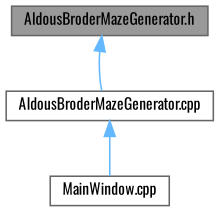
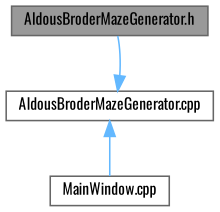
edge "AldousBroderMazeGenerator.cpp" -> "AldousBroderMazeGenerator.h": reversed
